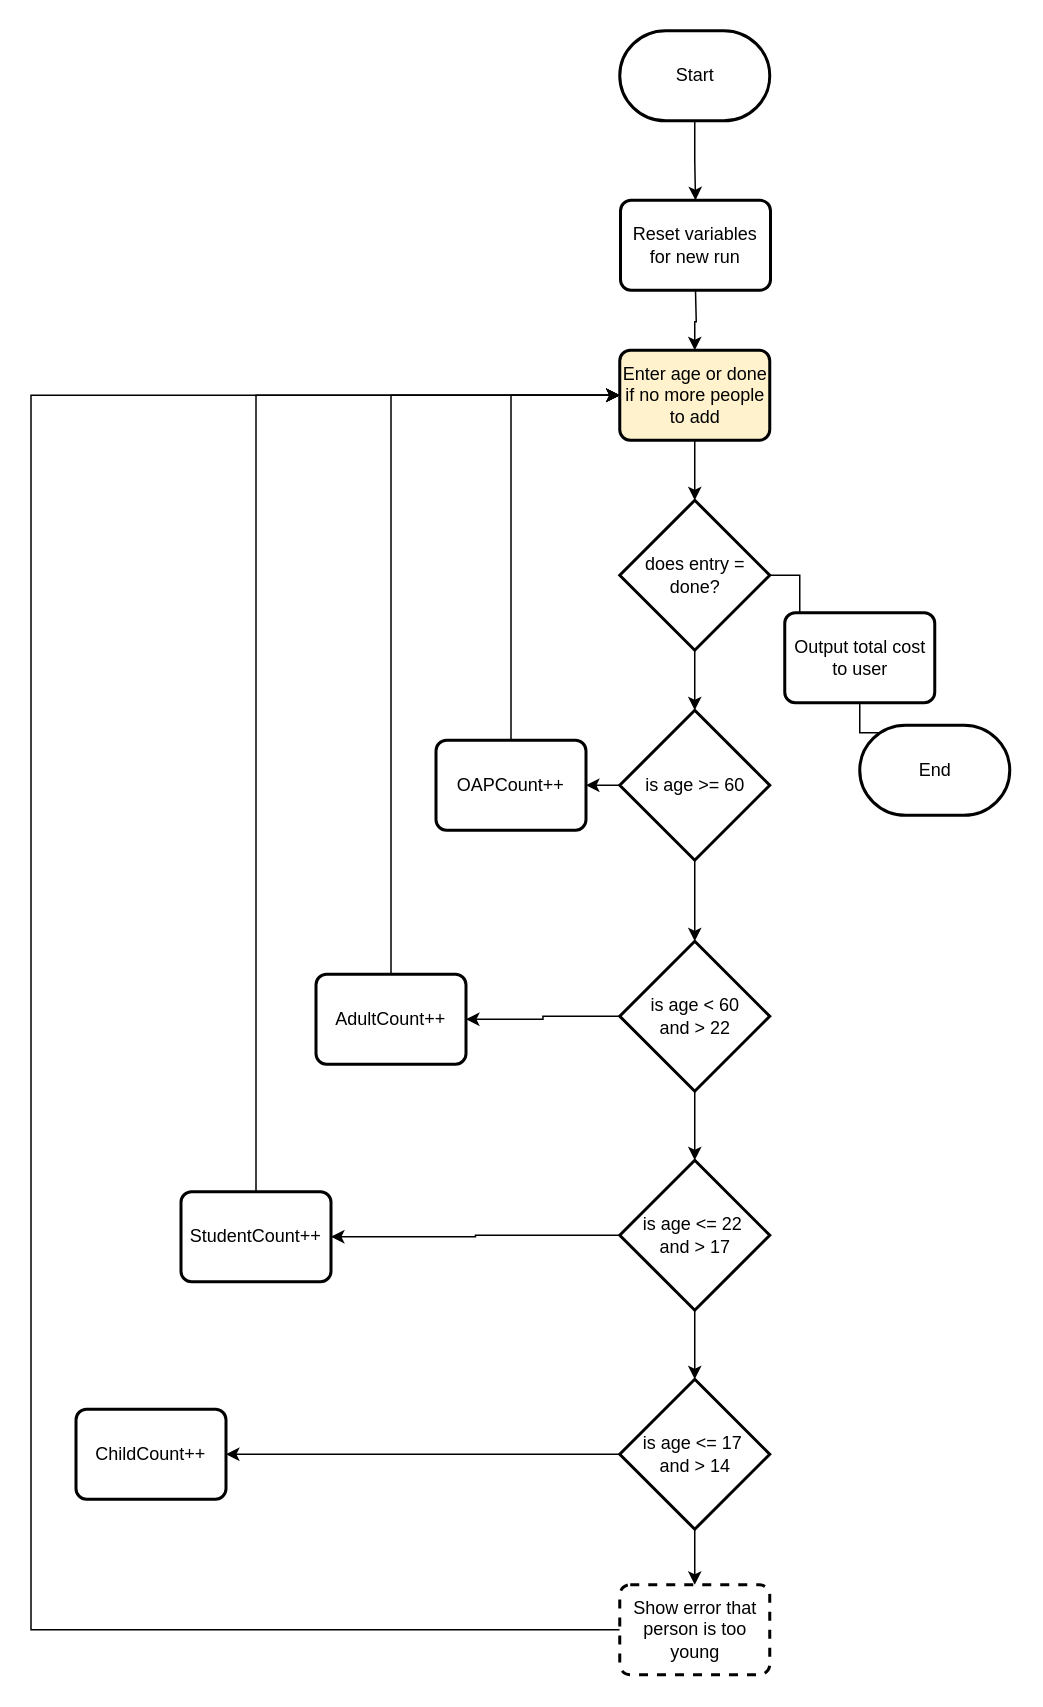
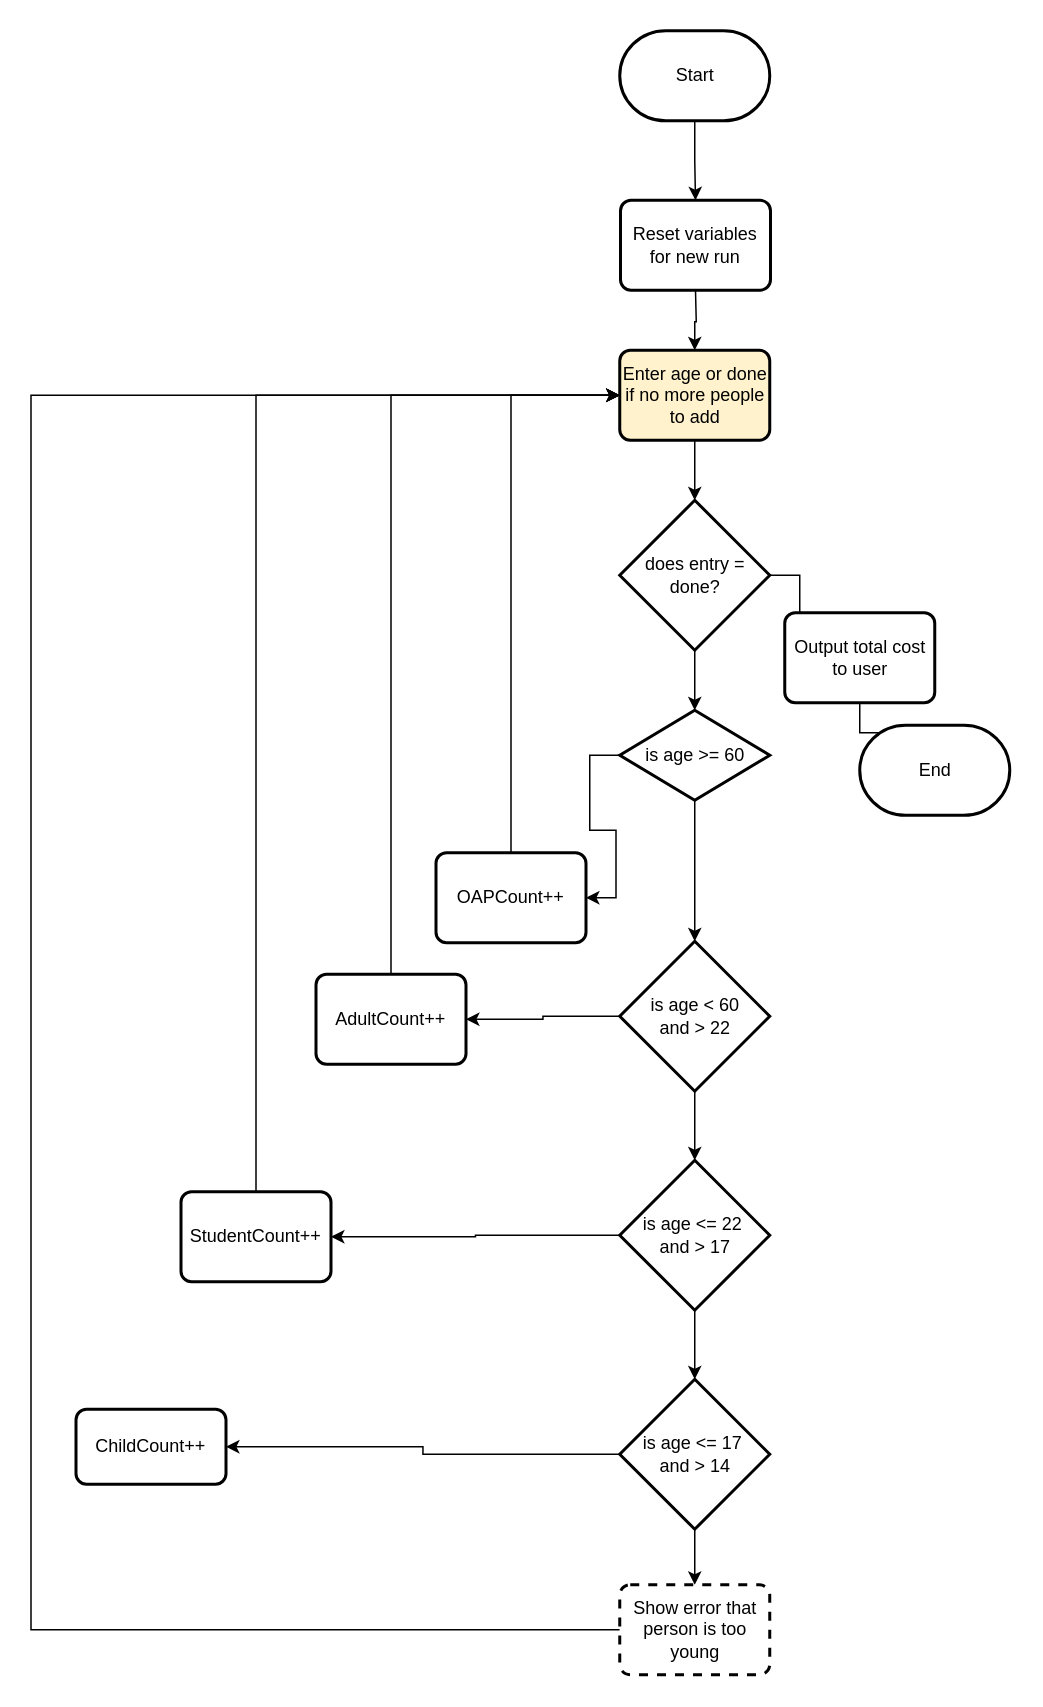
node "OAPCount++": moved (511, 785) -> (511, 898)
node "is age >= 60": size 150x150 -> 150x90
node "ChildCount++": size 150x90 -> 150x75
